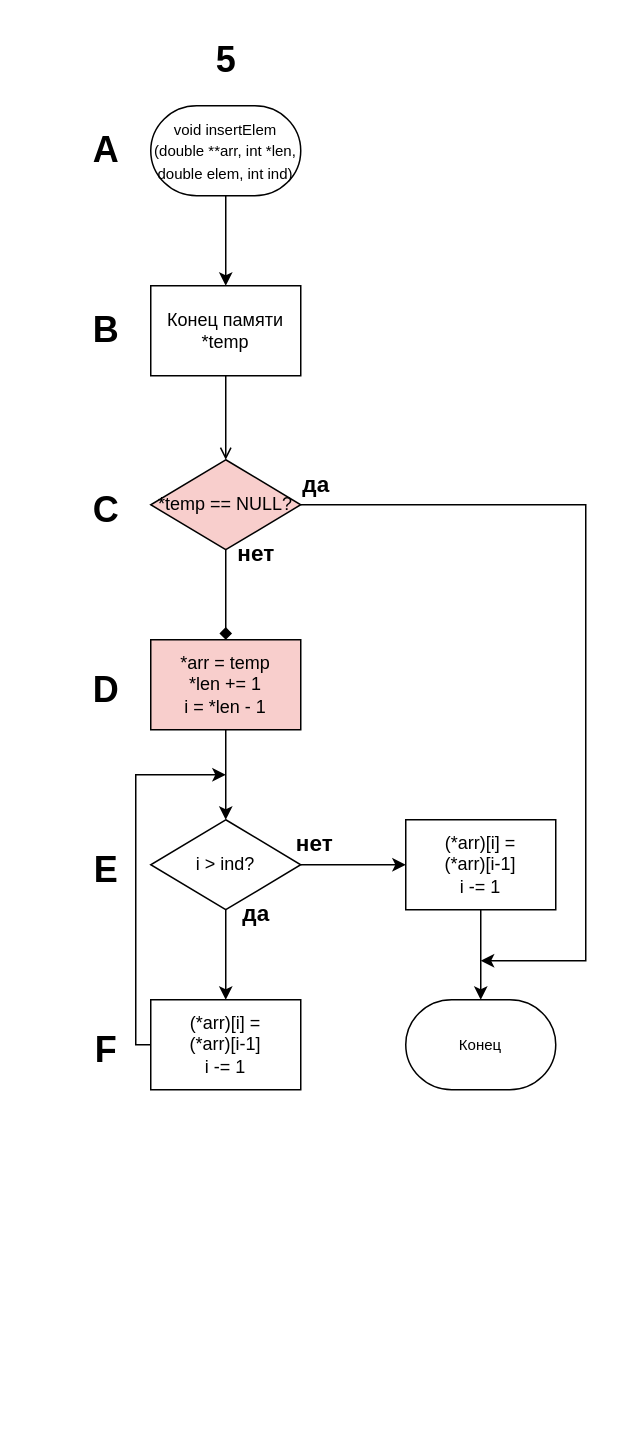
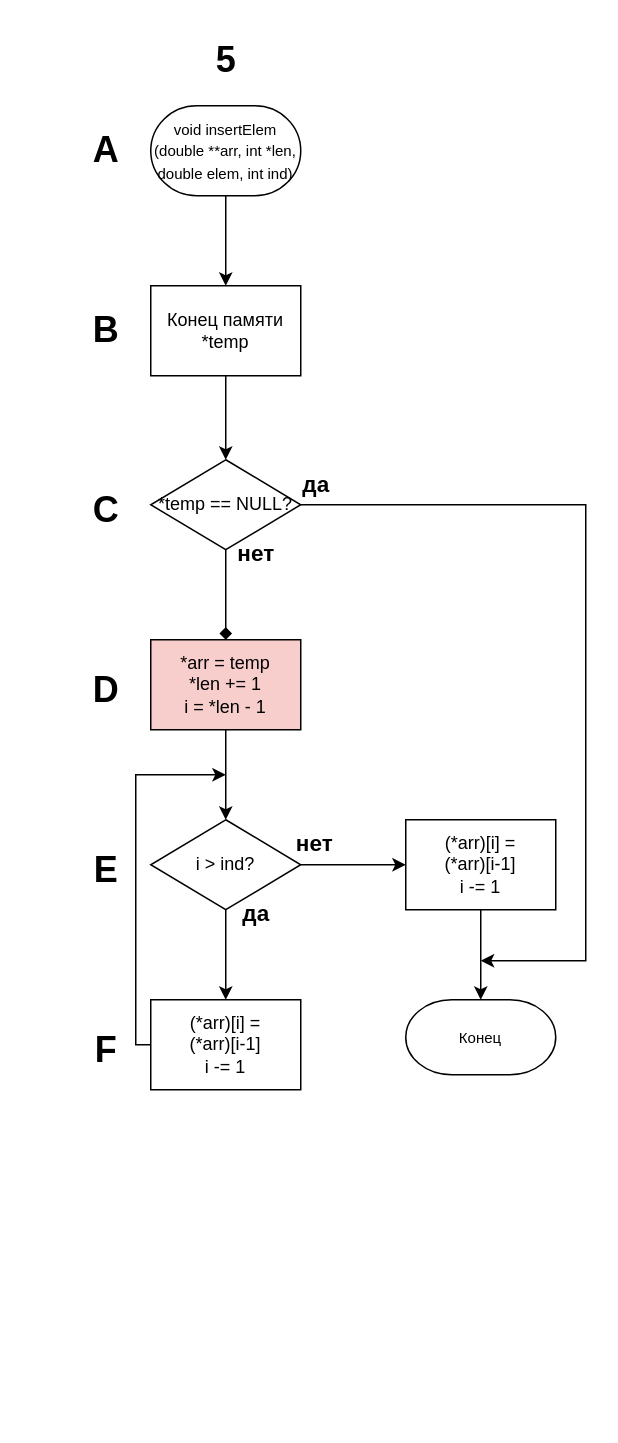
edge "Конец памяти *temp" -> "*temp == NULL?": arrowhead open -> classic
node "*temp == NULL?": fillcolor #f8cecc -> #ffffff
node "Конец": size 150x90 -> 150x75
